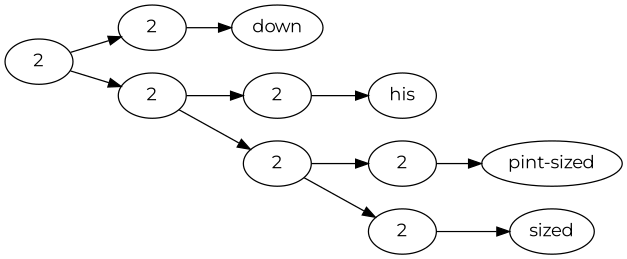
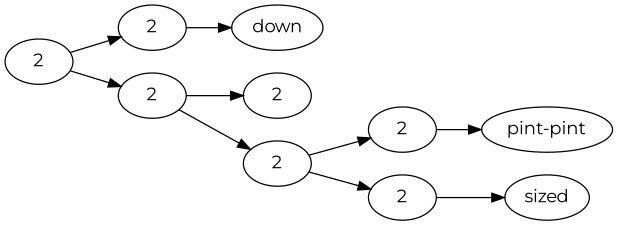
node "his": removed
node "pint-sized": label "pint-sized" -> "pint-pint"
